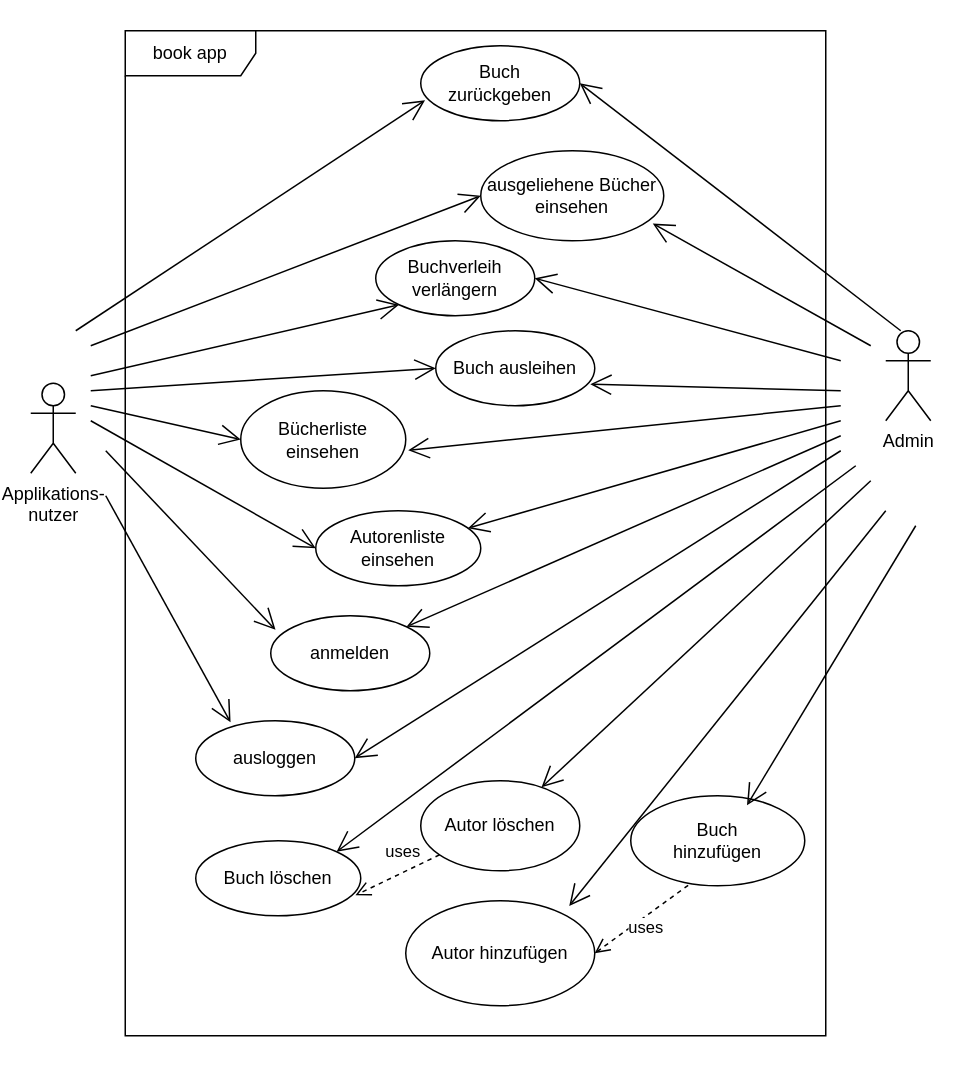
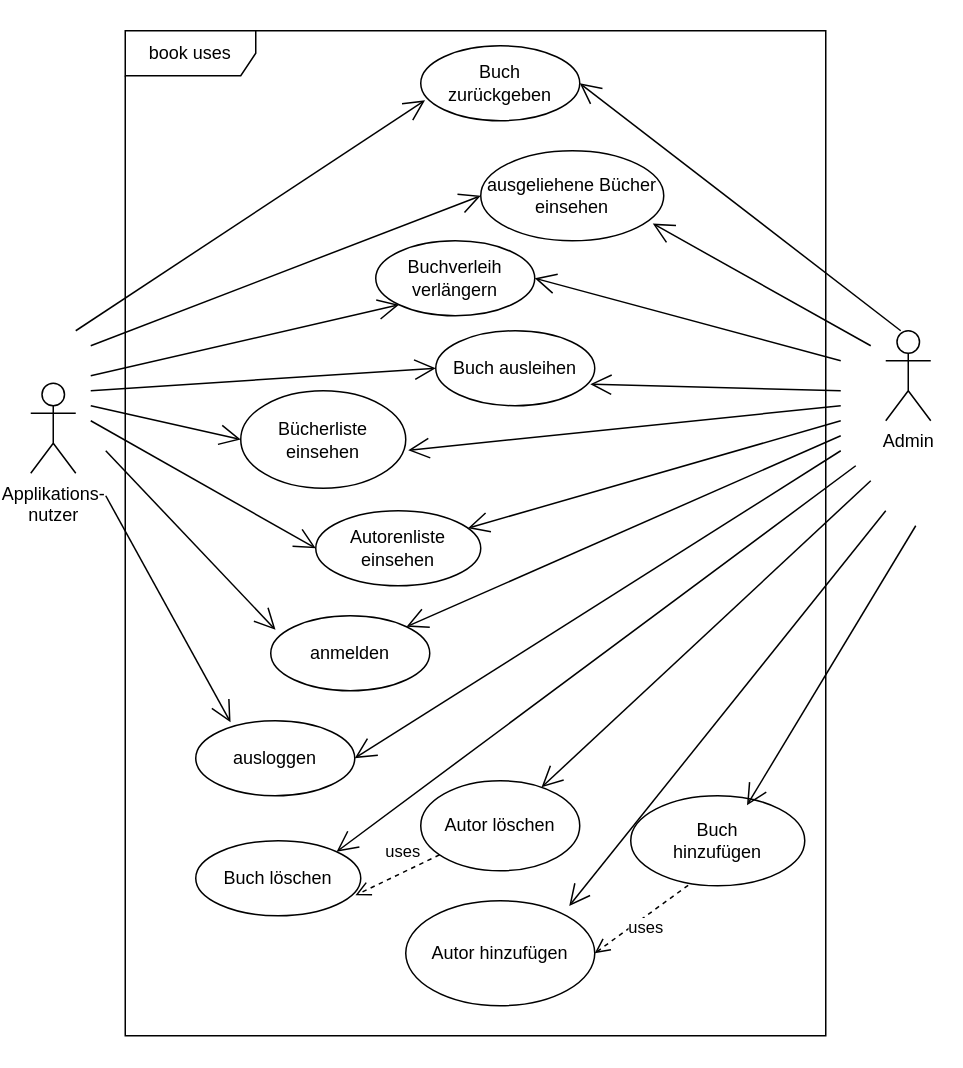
node "book app": label "book app" -> "book uses"
